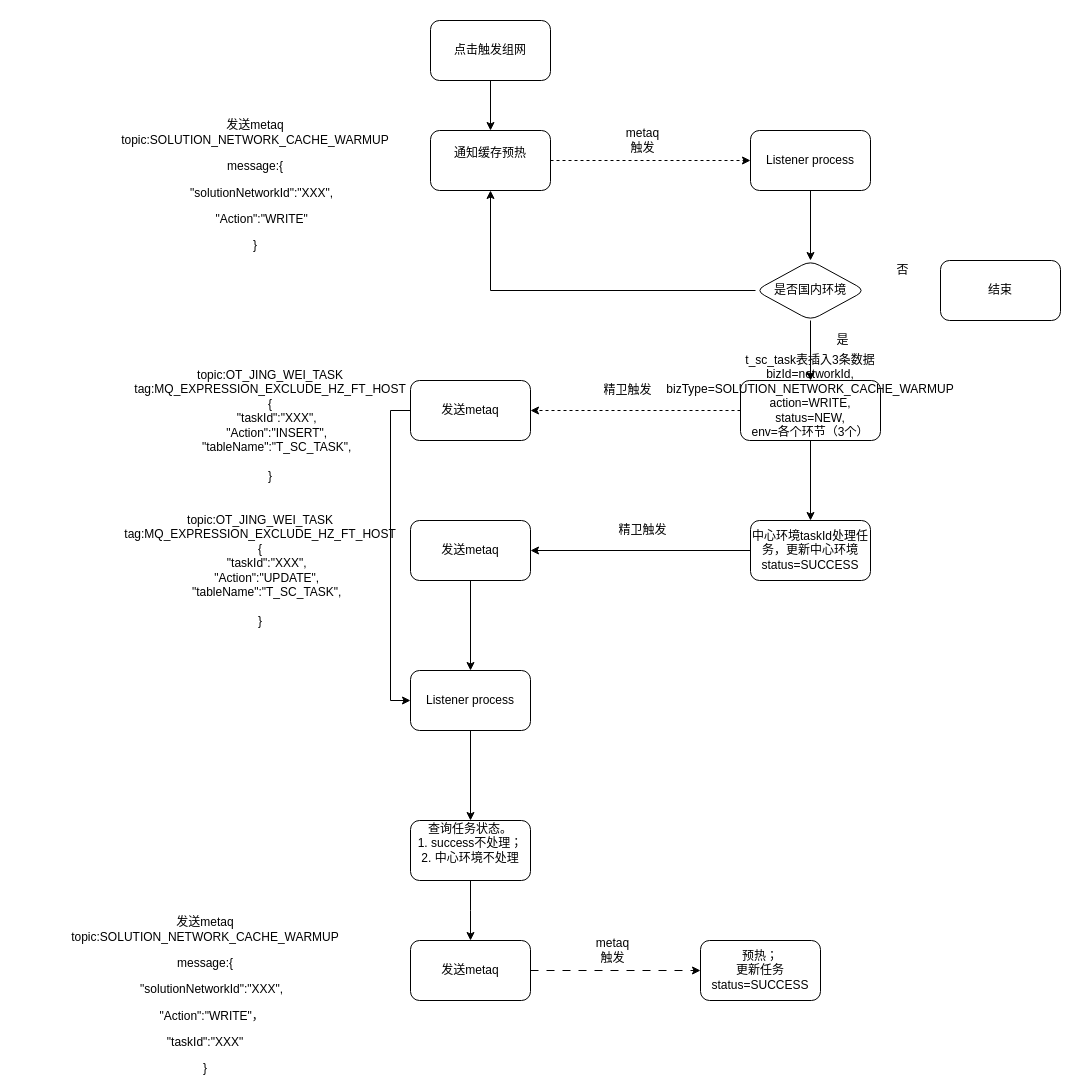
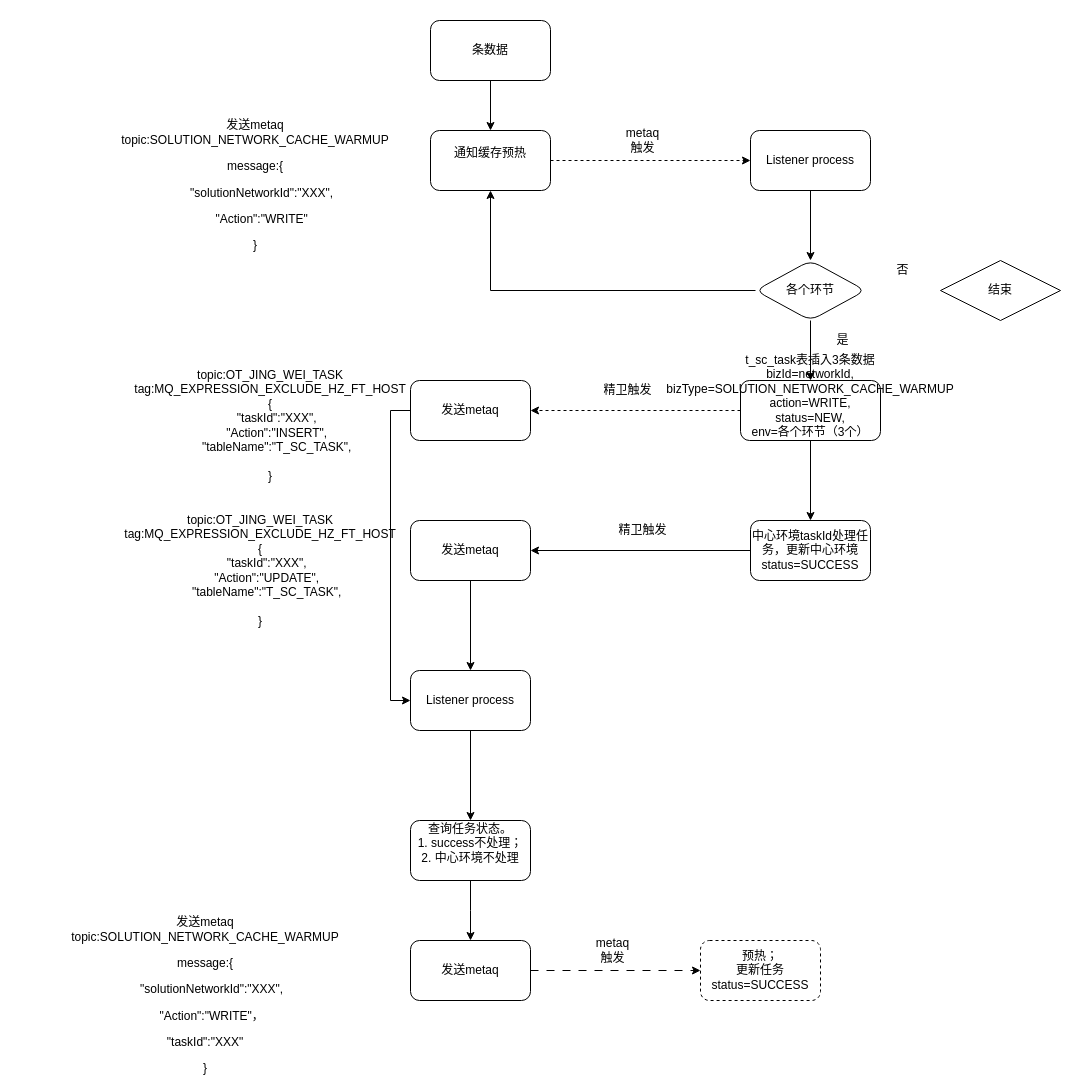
node "点击触发组网": label "点击触发组网" -> "条数据"
node "是否国内环境": label "是否国内环境" -> "各个环节"
node "结束": shape rounded rectangle -> diamond
node "预热； 更新任务status=SUCCESS": style solid -> dashed
